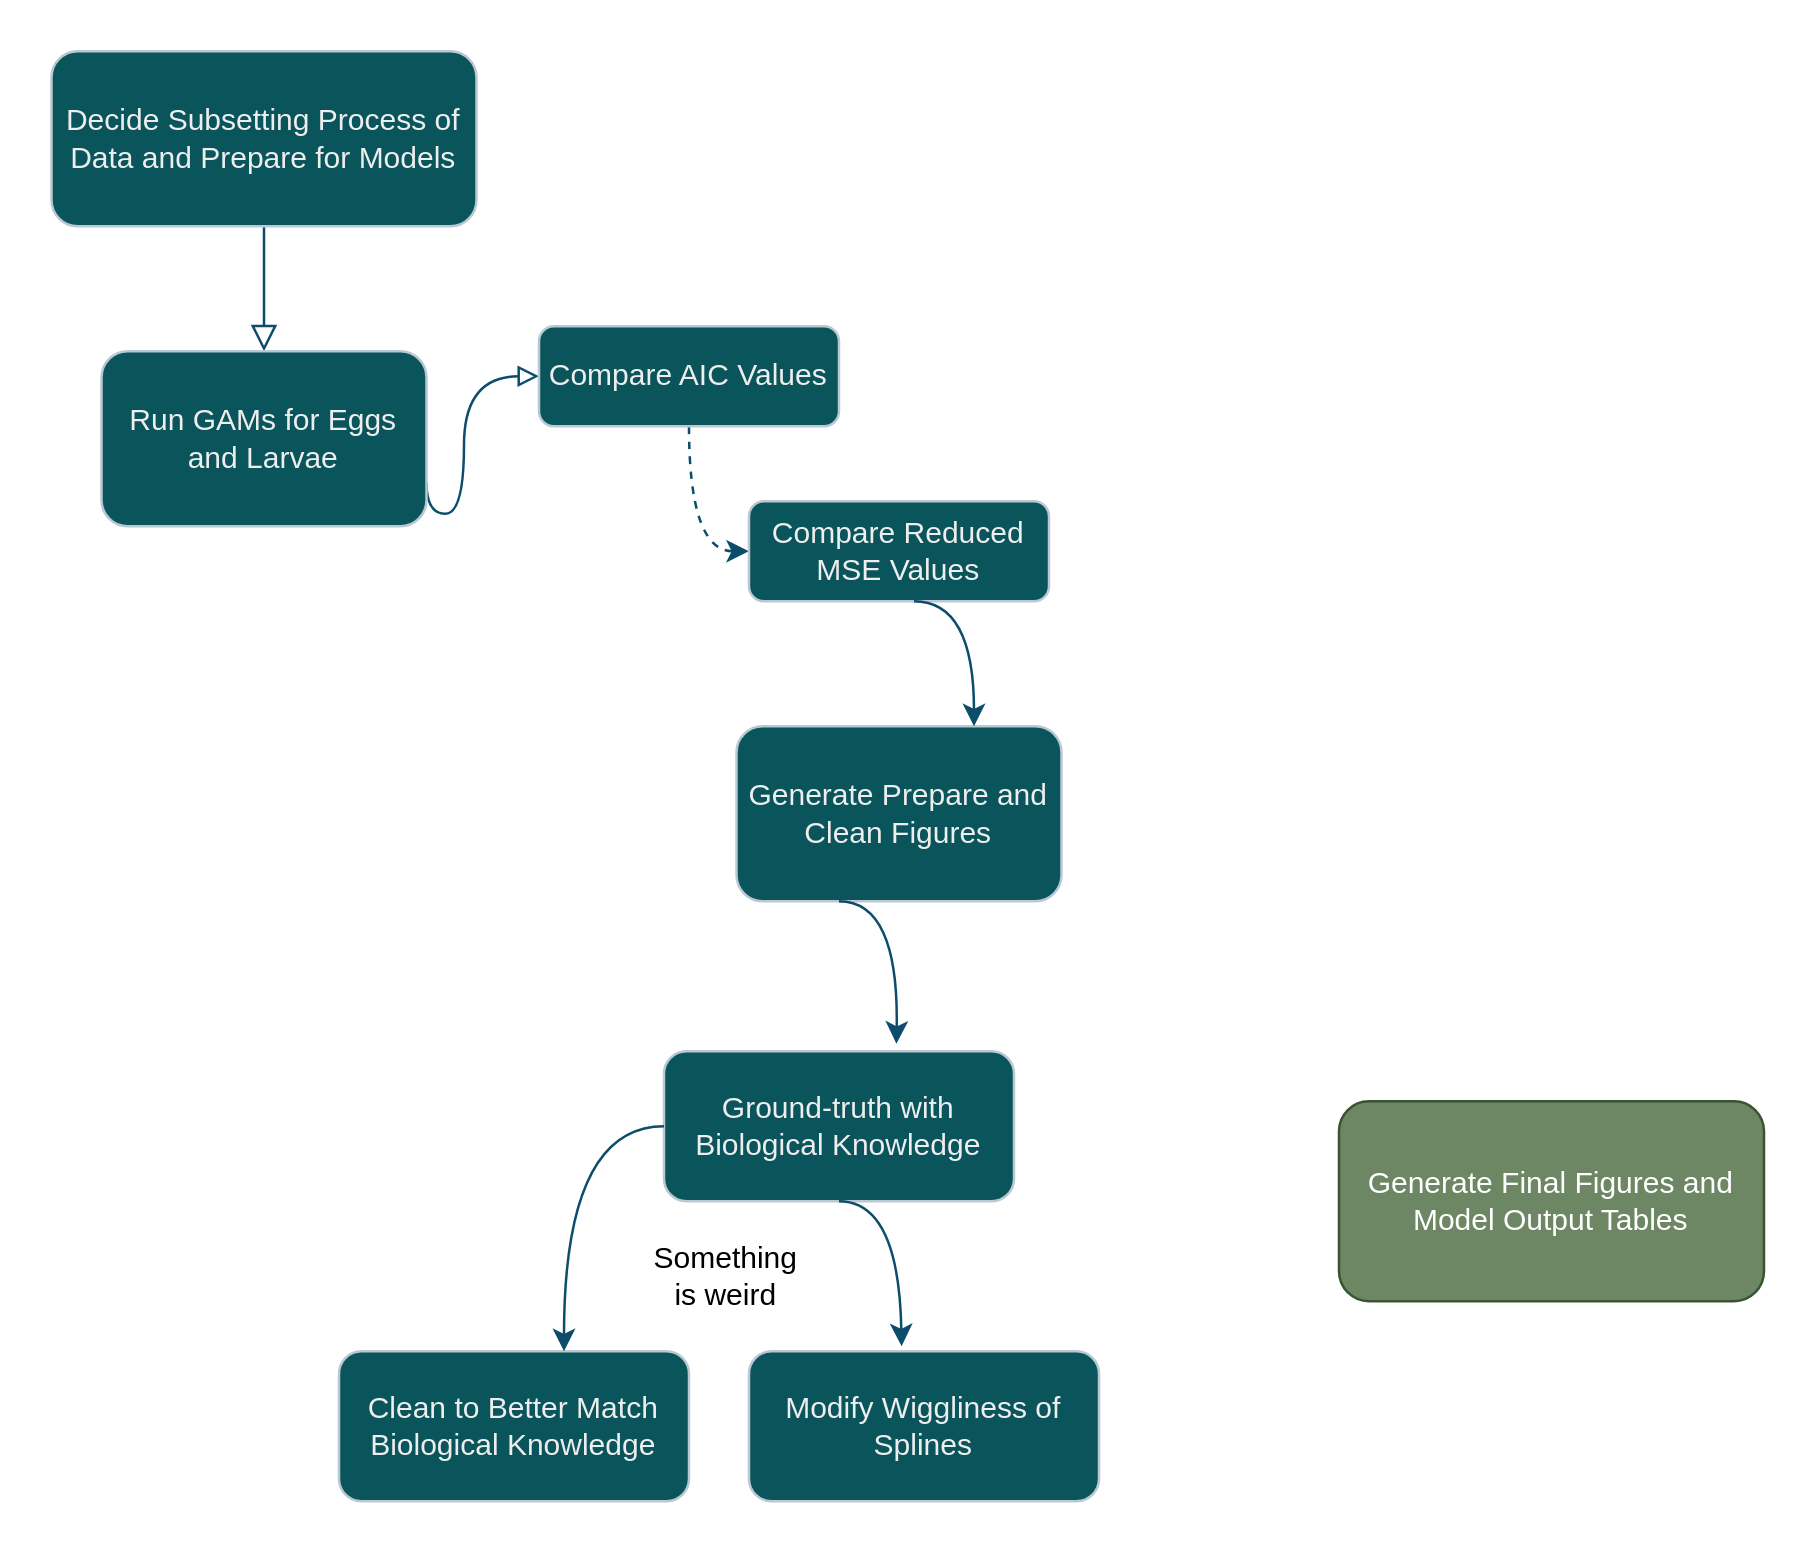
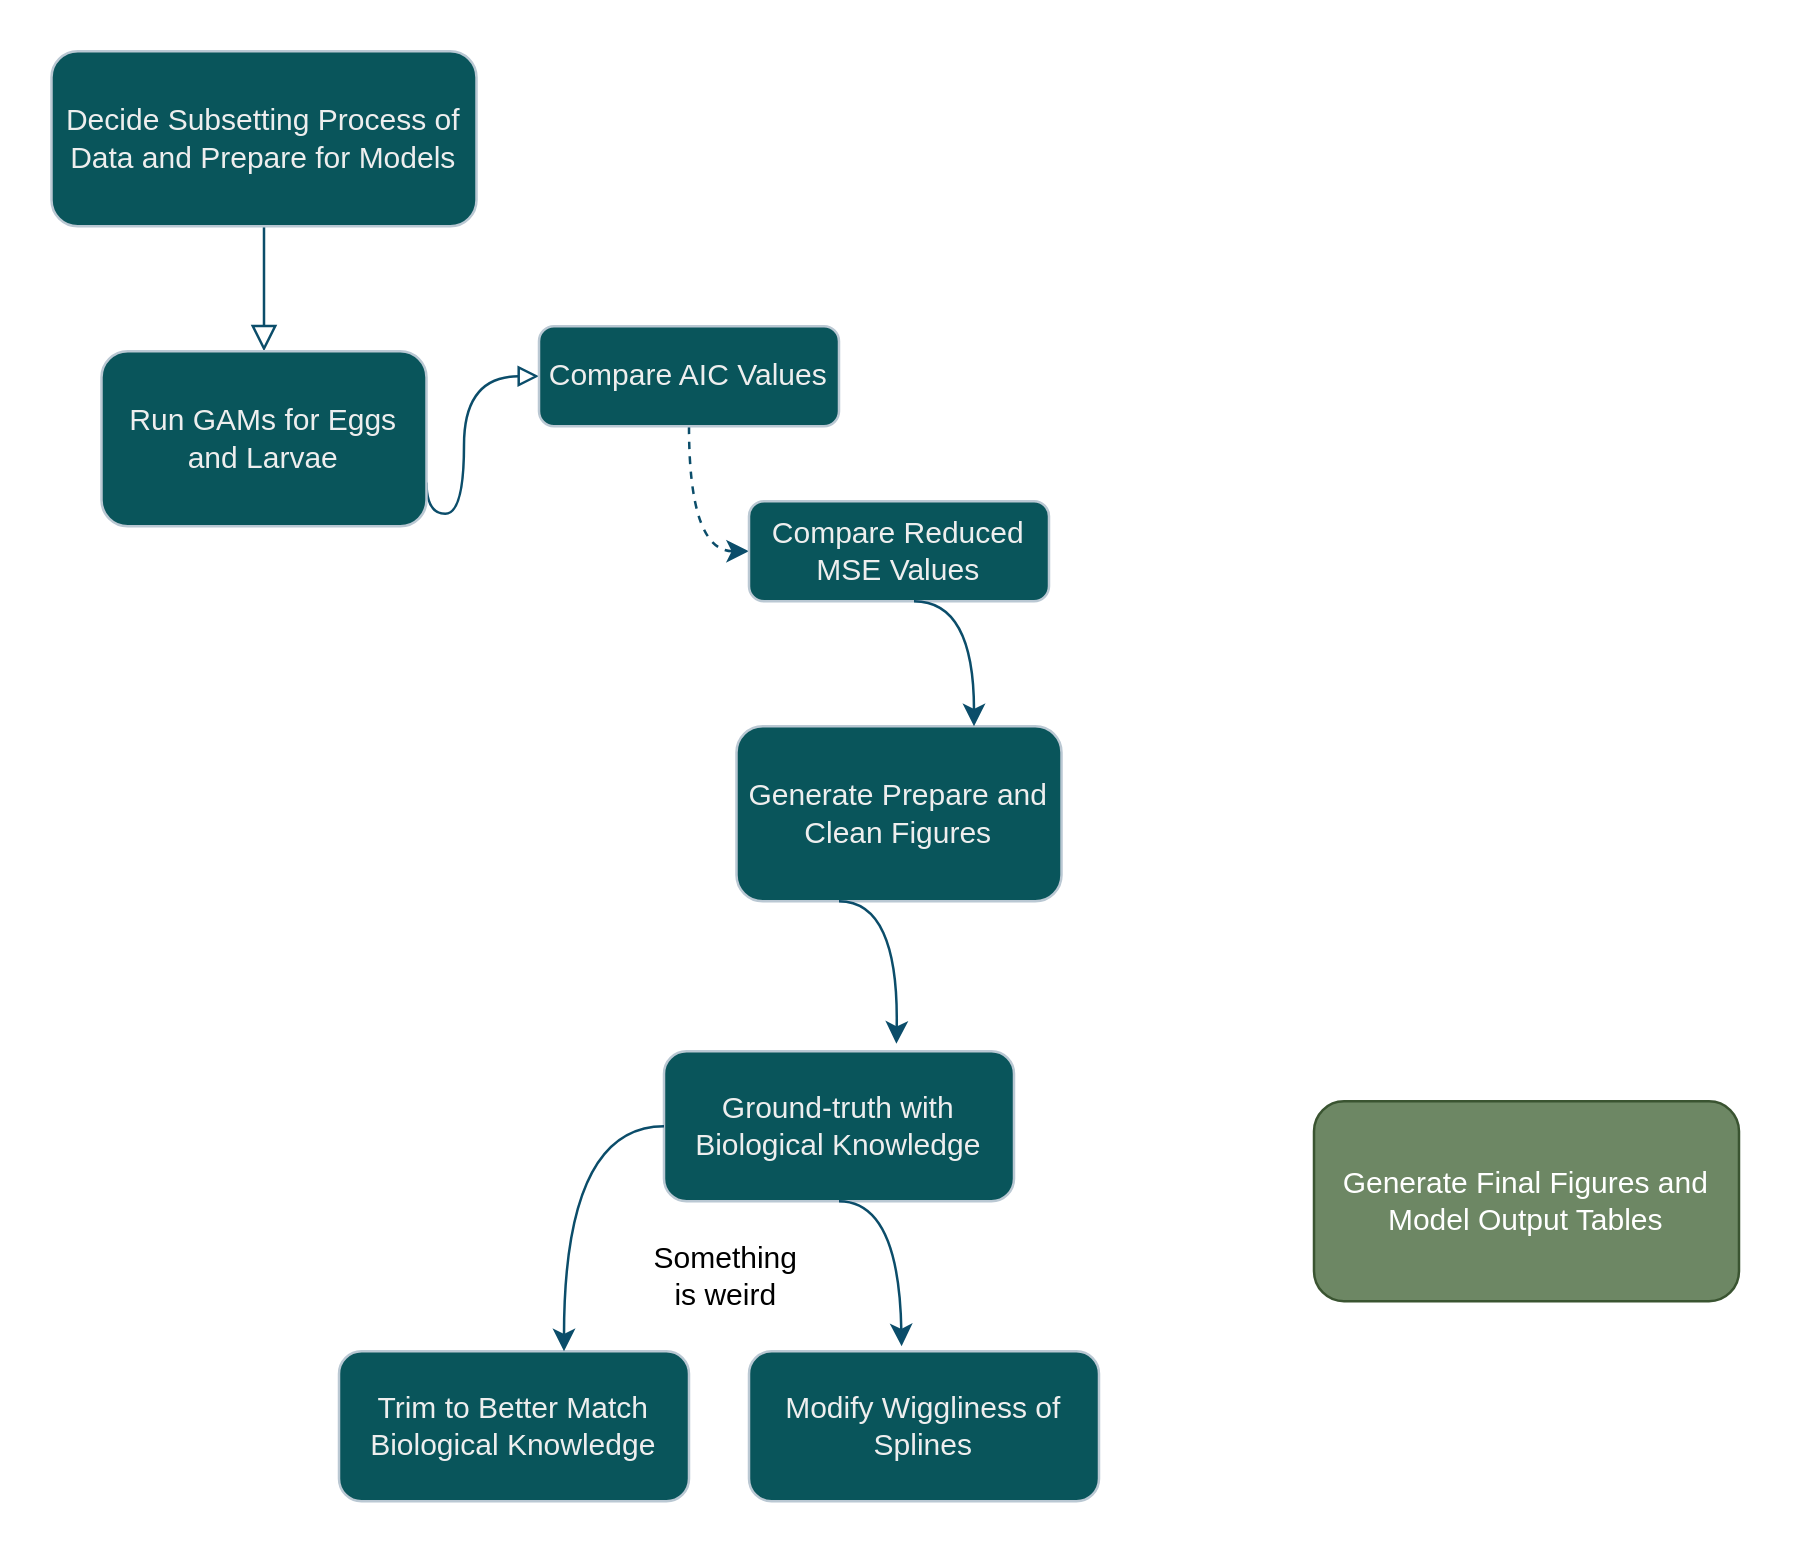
node "Generate Final Figures and Model Output Tables": moved (1551, 1201) -> (1526, 1201)
node "Clean to Better Match Biological Knowledge": label "Clean to Better Match Biological Knowledge" -> "Trim to Better Match Biological Knowledge"
